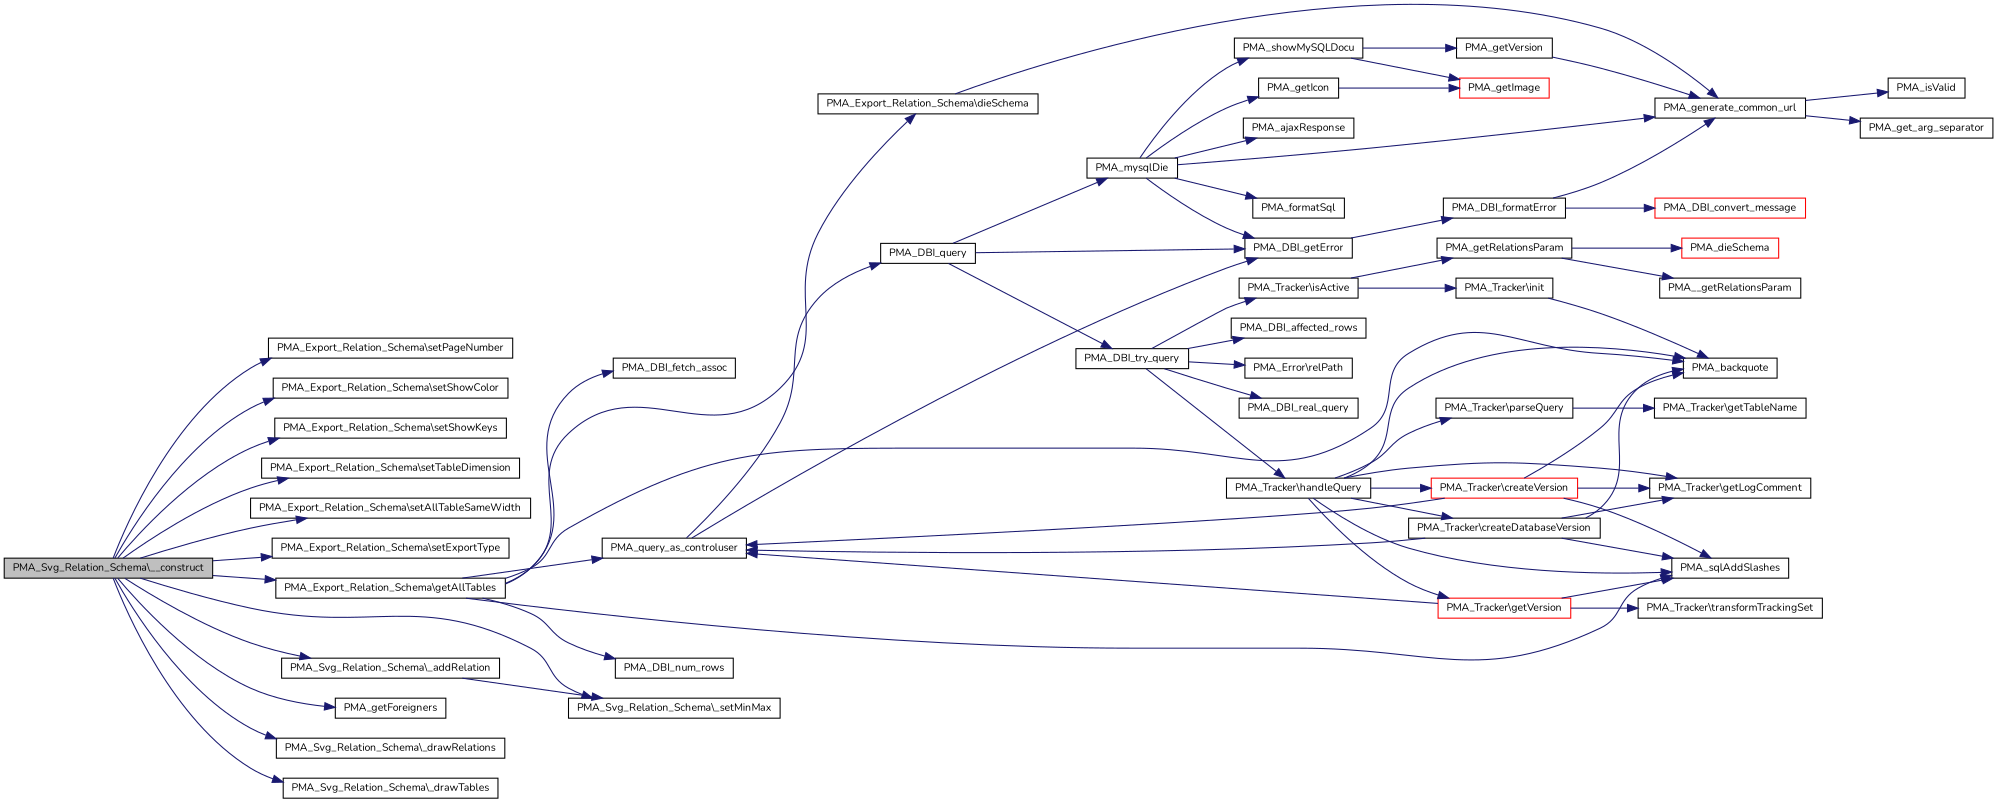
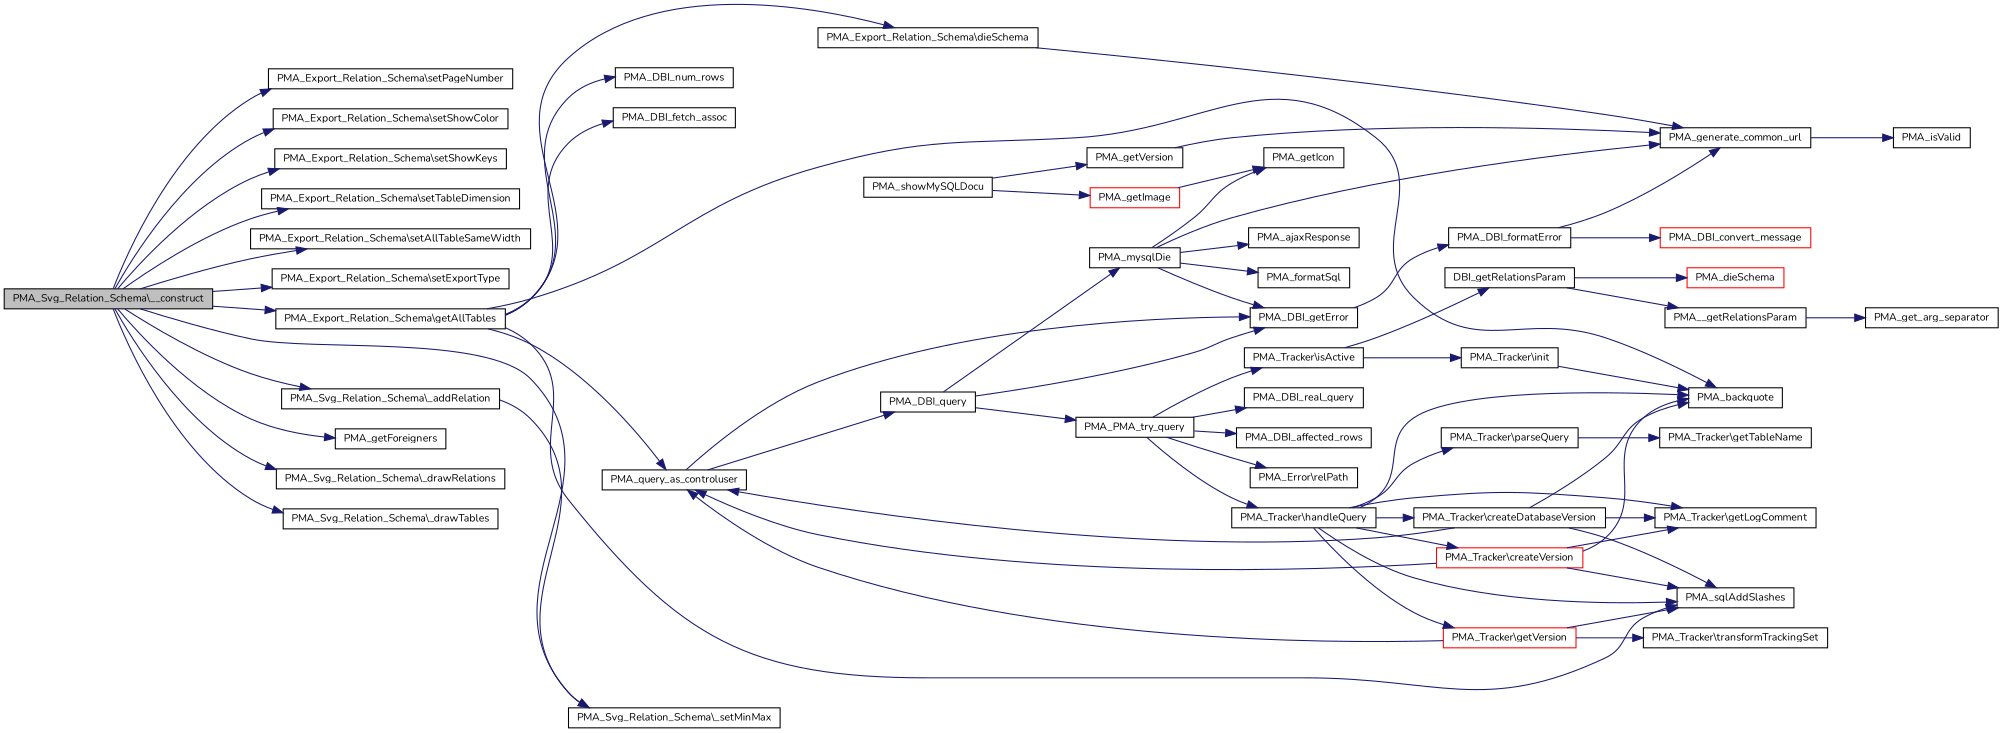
edge "PMA_getIcon" -> "PMA_getImage": reversed
edge "PMA_mysqlDie" -> "PMA_showMySQLDocu": removed
edge "PMA_generate_common_url" -> "PMA_get_arg_separator": now "PMA__getRelationsParam" -> "PMA_get_arg_separator"
node "PMA_getRelationsParam": label "PMA_getRelationsParam" -> "DBI_getRelationsParam"
node "PMA_DBI_try_query": label "PMA_DBI_try_query" -> "PMA_PMA_try_query"
